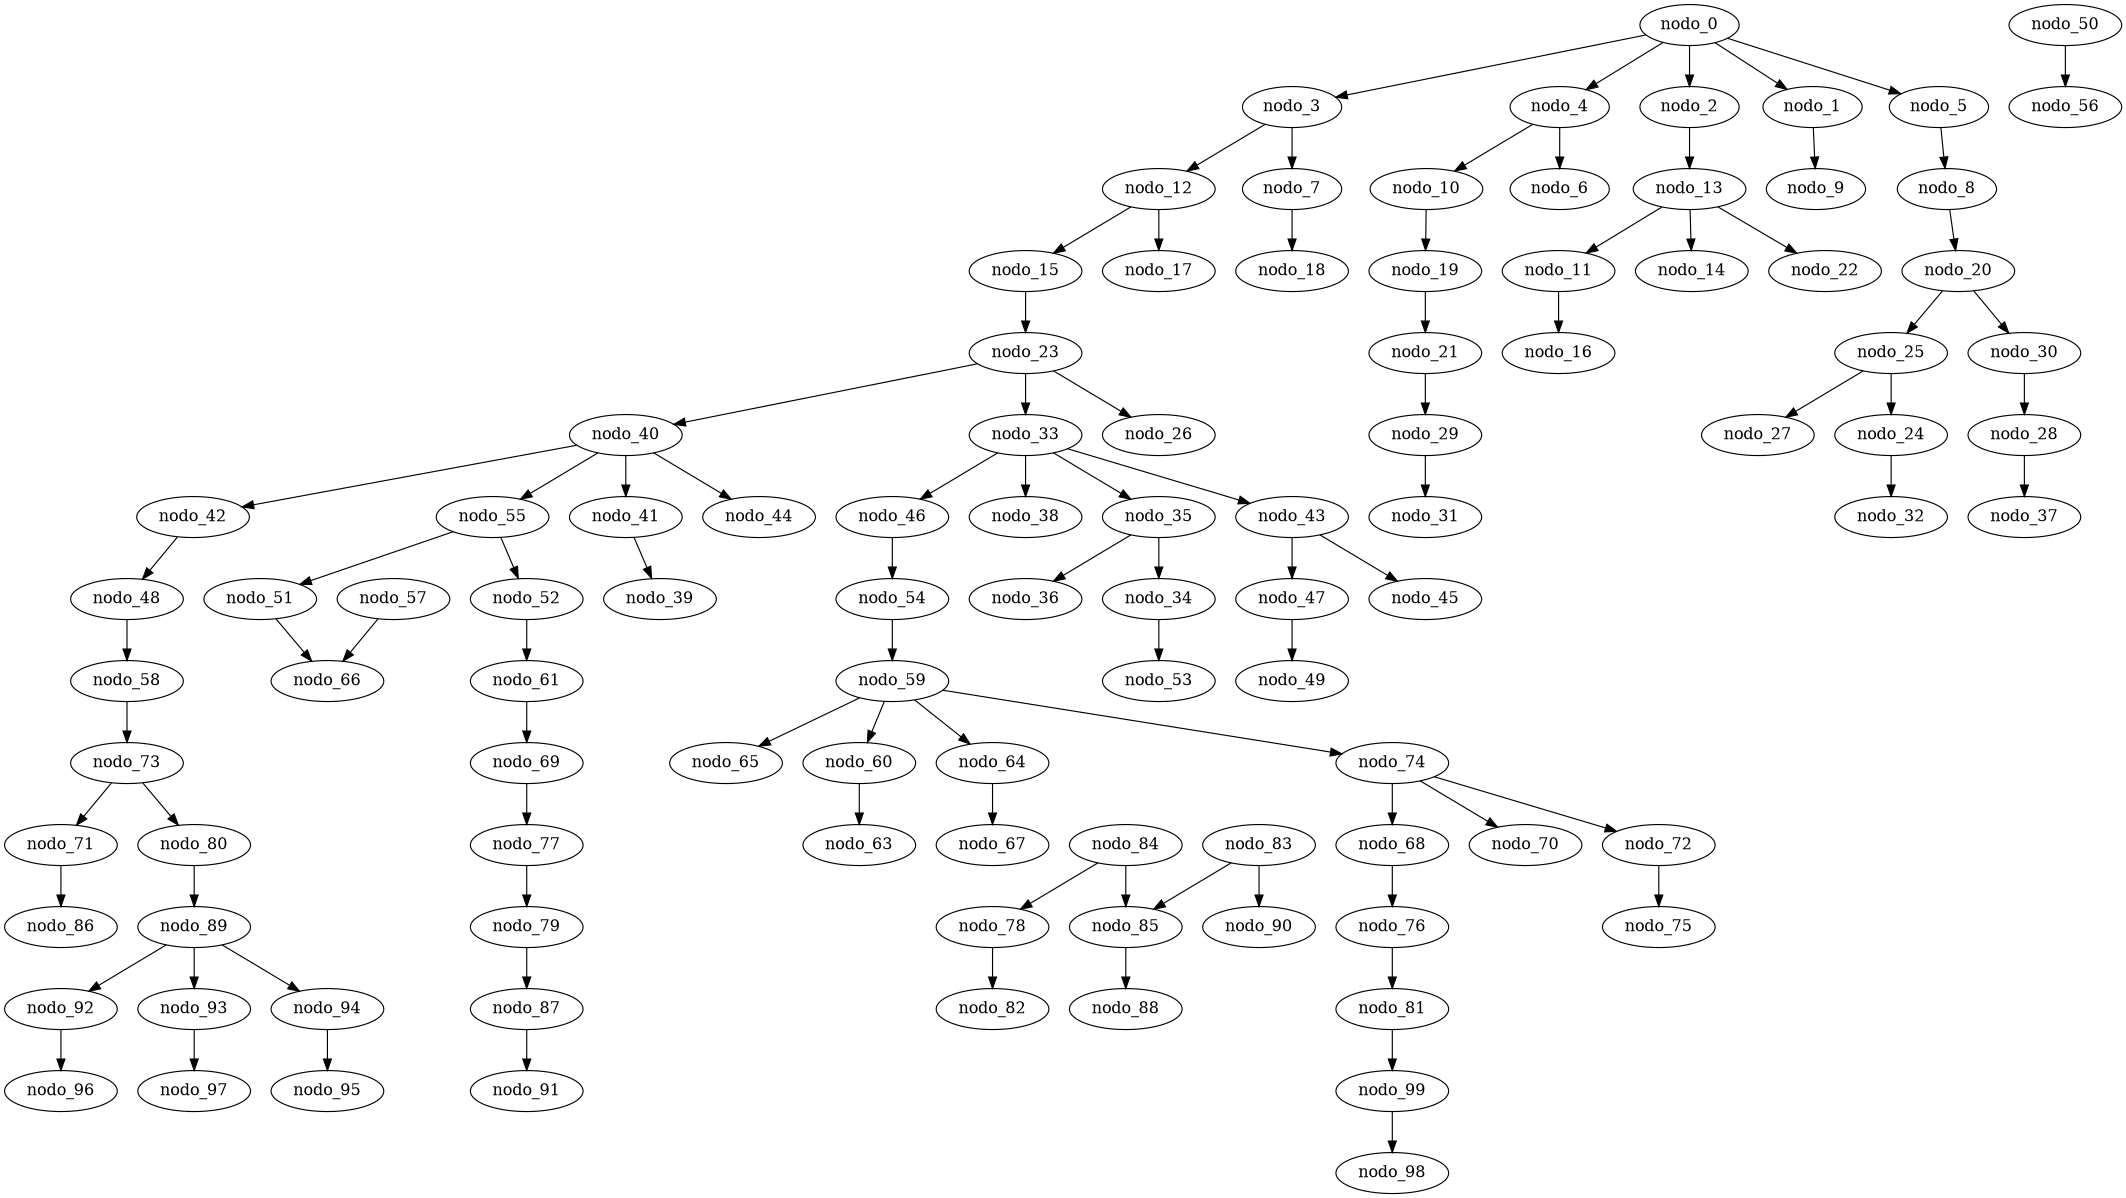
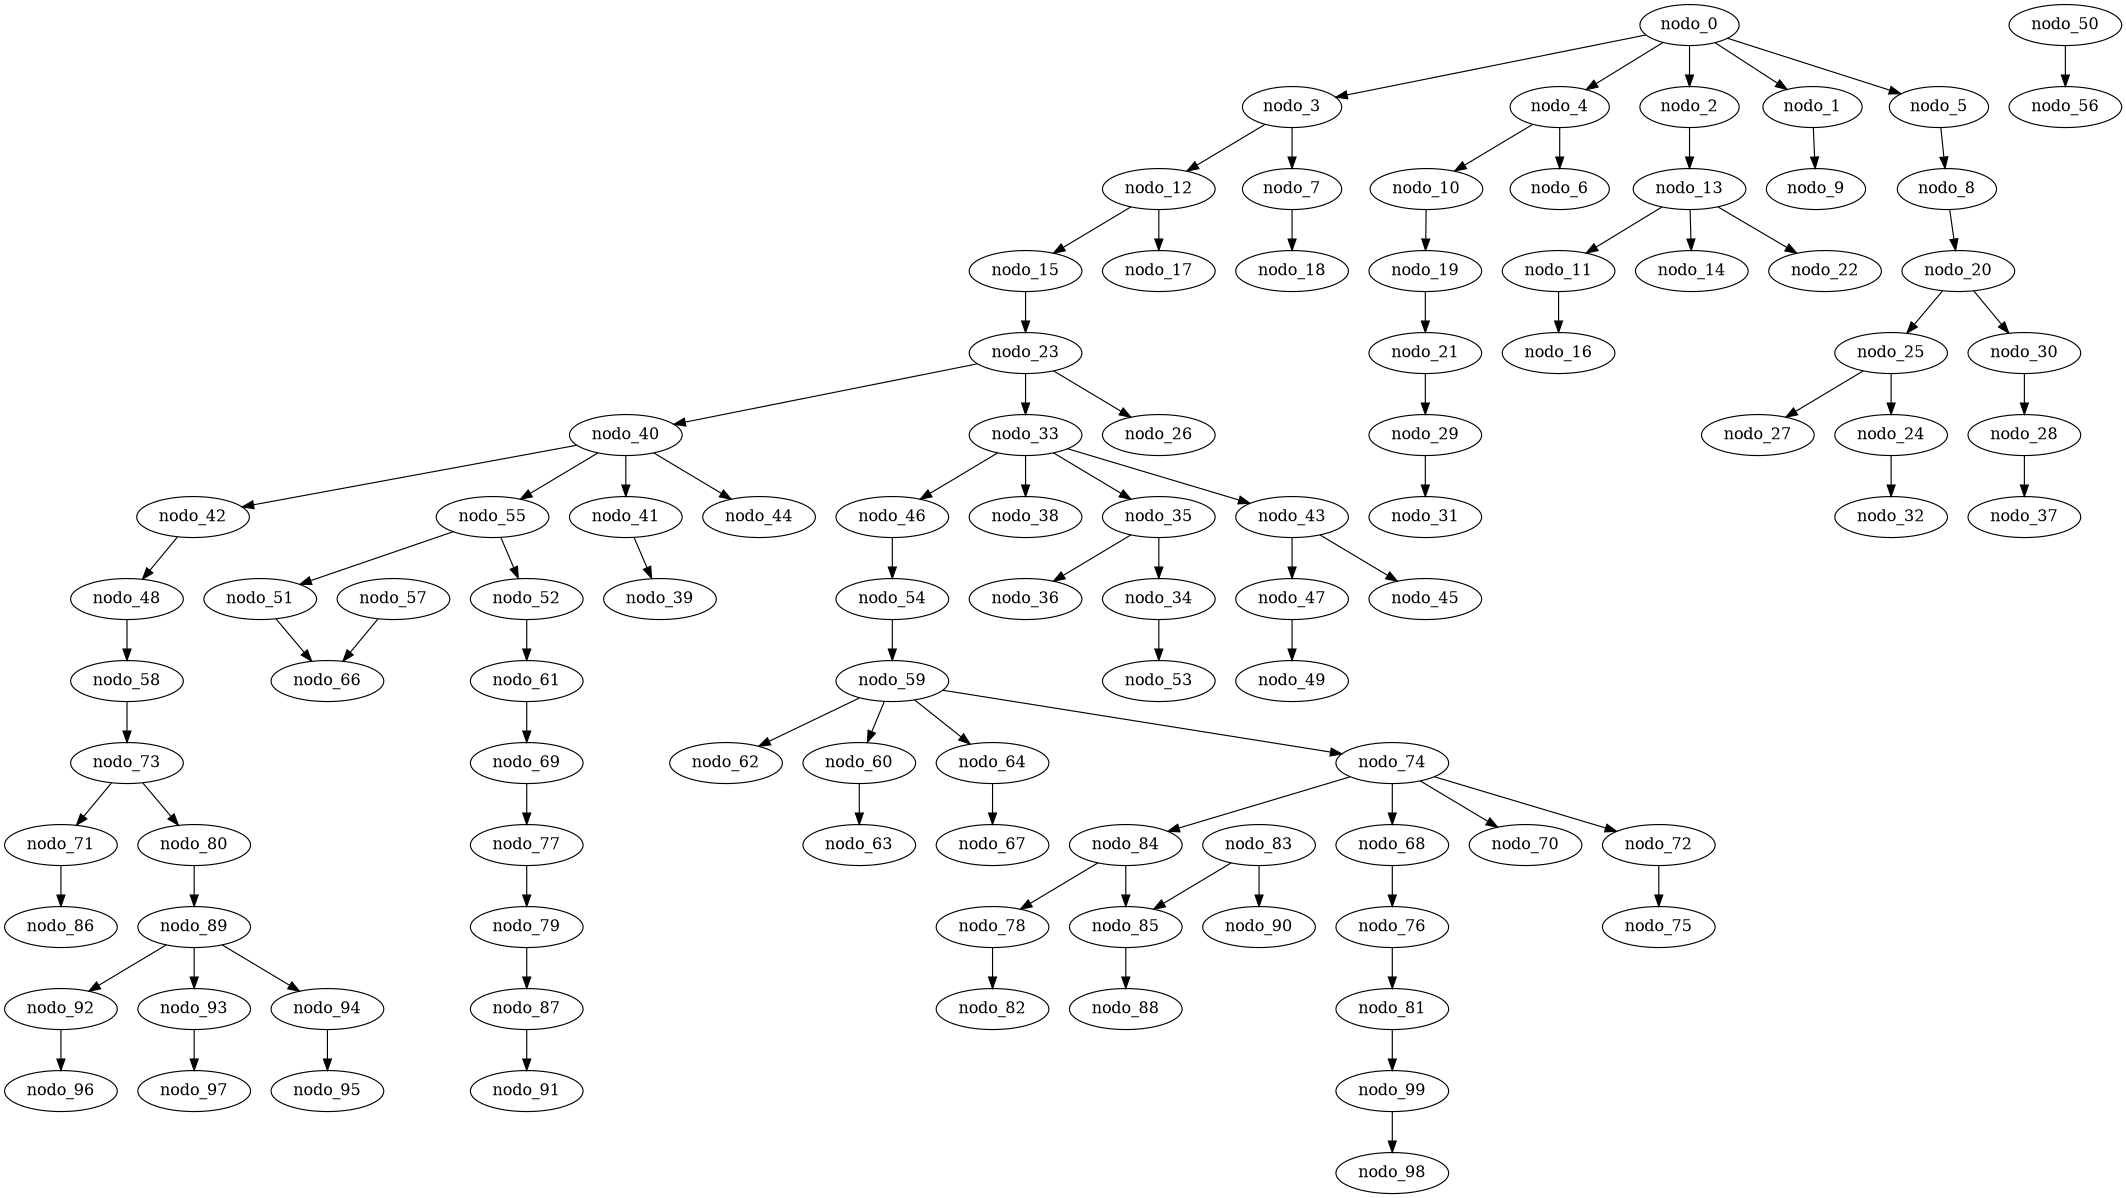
node "nodo_65": label "nodo_65" -> "nodo_62"
edge "nodo_74" -> "nodo_84": added
